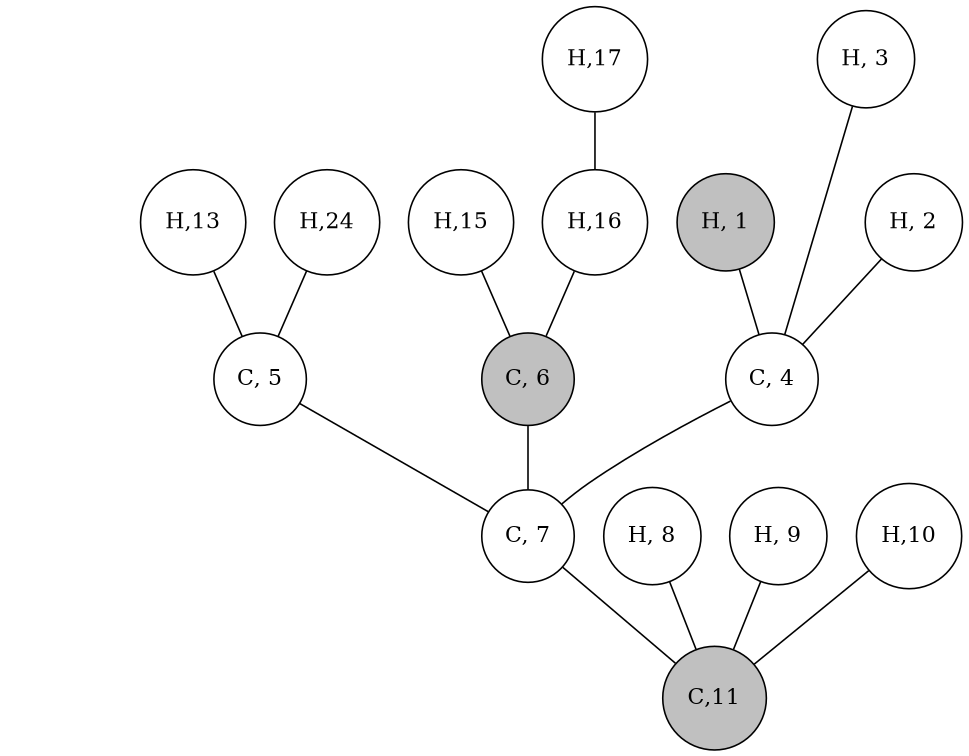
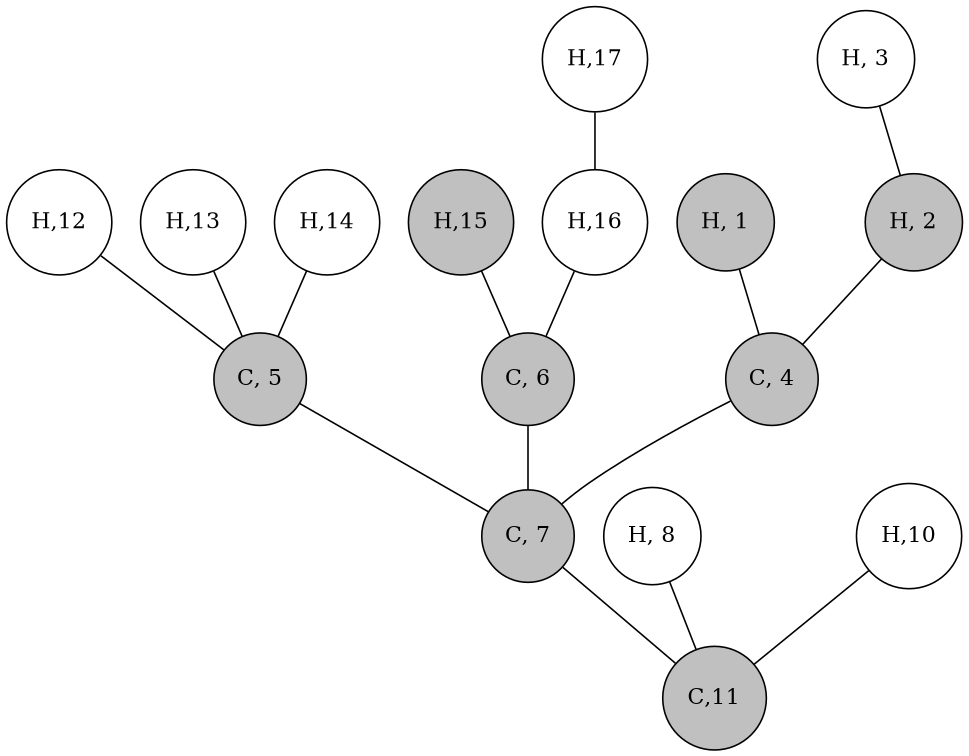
edge "H, 3" -- "C, 4": now "H, 3" -- "H, 2"
node "H,12": added
node "H,24": label "H,24" -> "H,14"
node "H,15": fillcolor white -> grey
node "H, 2": fillcolor white -> grey
node "C, 5": fillcolor white -> grey
node "C, 4": fillcolor white -> grey
node "C, 7": fillcolor white -> grey
node "H, 9": removed
